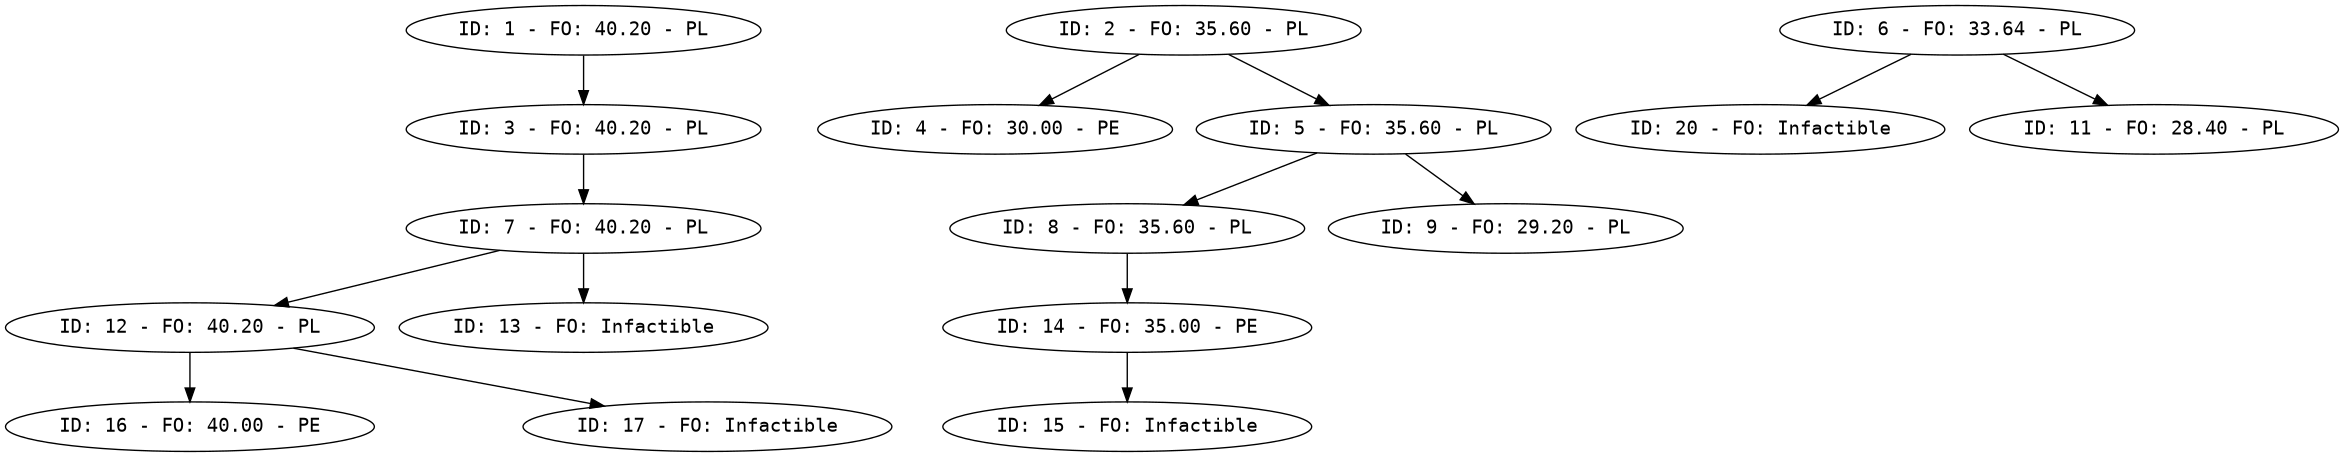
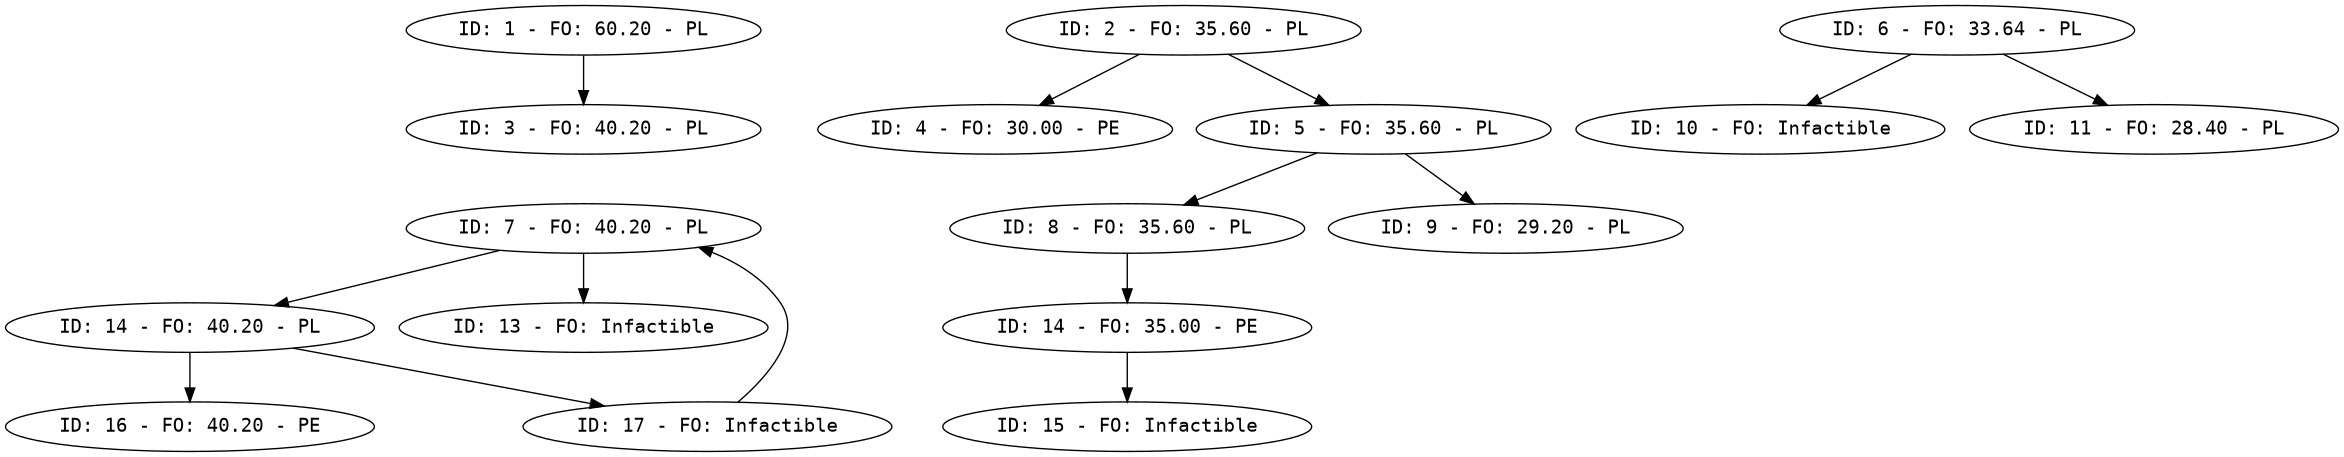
node "ID: 1 - FO: 40.20 - PL": label "ID: 1 - FO: 40.20 - PL" -> "ID: 1 - FO: 60.20 - PL"
node "ID: 20 - FO: Infactible": label "ID: 20 - FO: Infactible" -> "ID: 10 - FO: Infactible"
edge "ID: 3 - FO: 40.20 - PL" -> "ID: 7 - FO: 40.20 - PL": now "ID: 17 - FO: Infactible" -> "ID: 7 - FO: 40.20 - PL"
node "ID: 12 - FO: 40.20 - PL": label "ID: 12 - FO: 40.20 - PL" -> "ID: 14 - FO: 40.20 - PL"
node "ID: 16 - FO: 40.00 - PE": label "ID: 16 - FO: 40.00 - PE" -> "ID: 16 - FO: 40.20 - PE"
